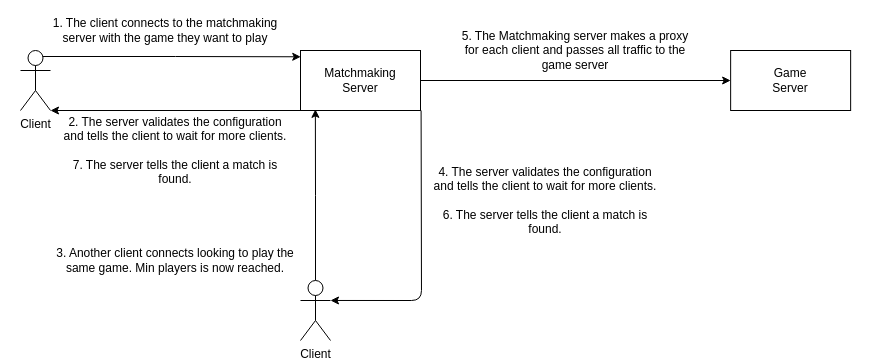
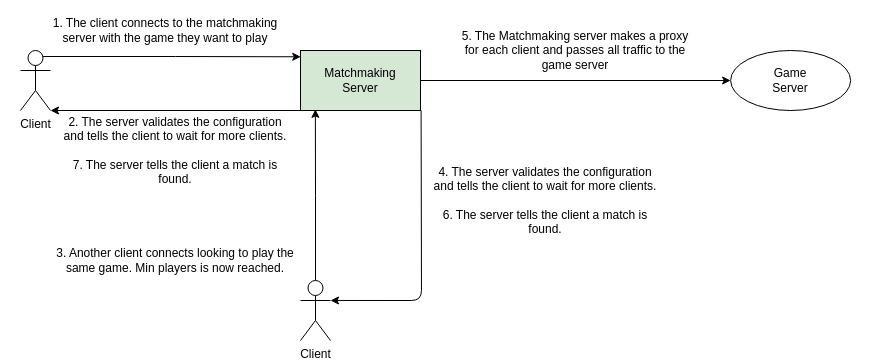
node "Matchmaking Server": fillcolor #ffffff -> #d5e8d4
node "Game Server": shape rectangle -> ellipse
